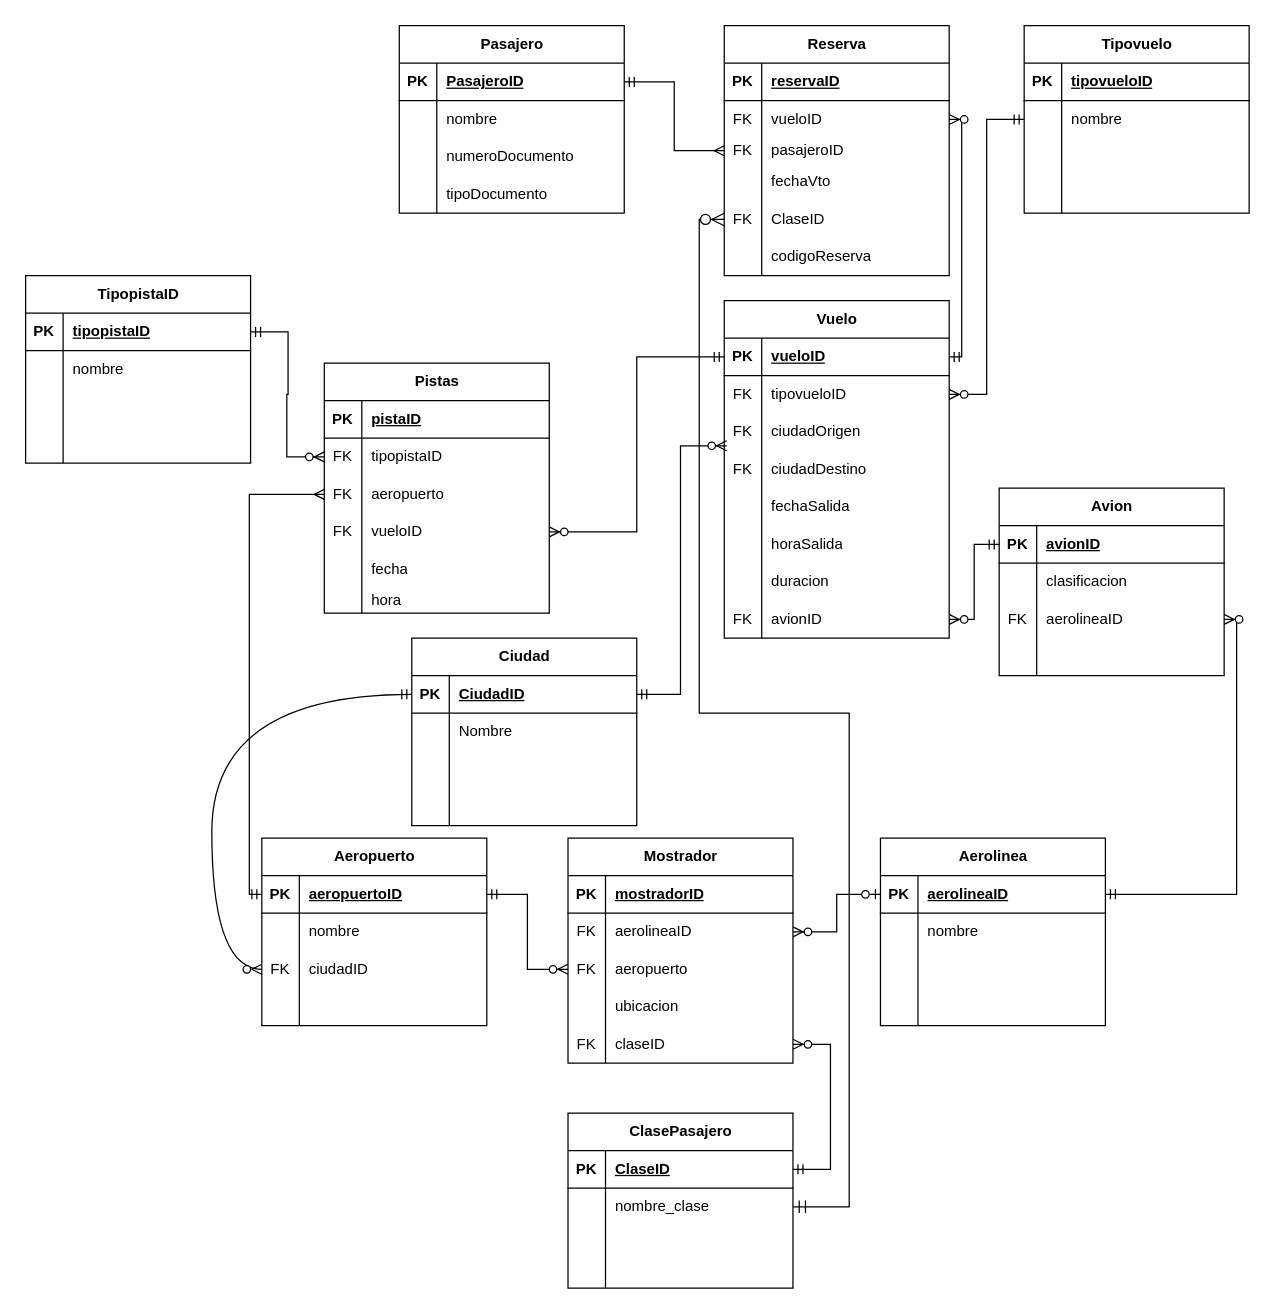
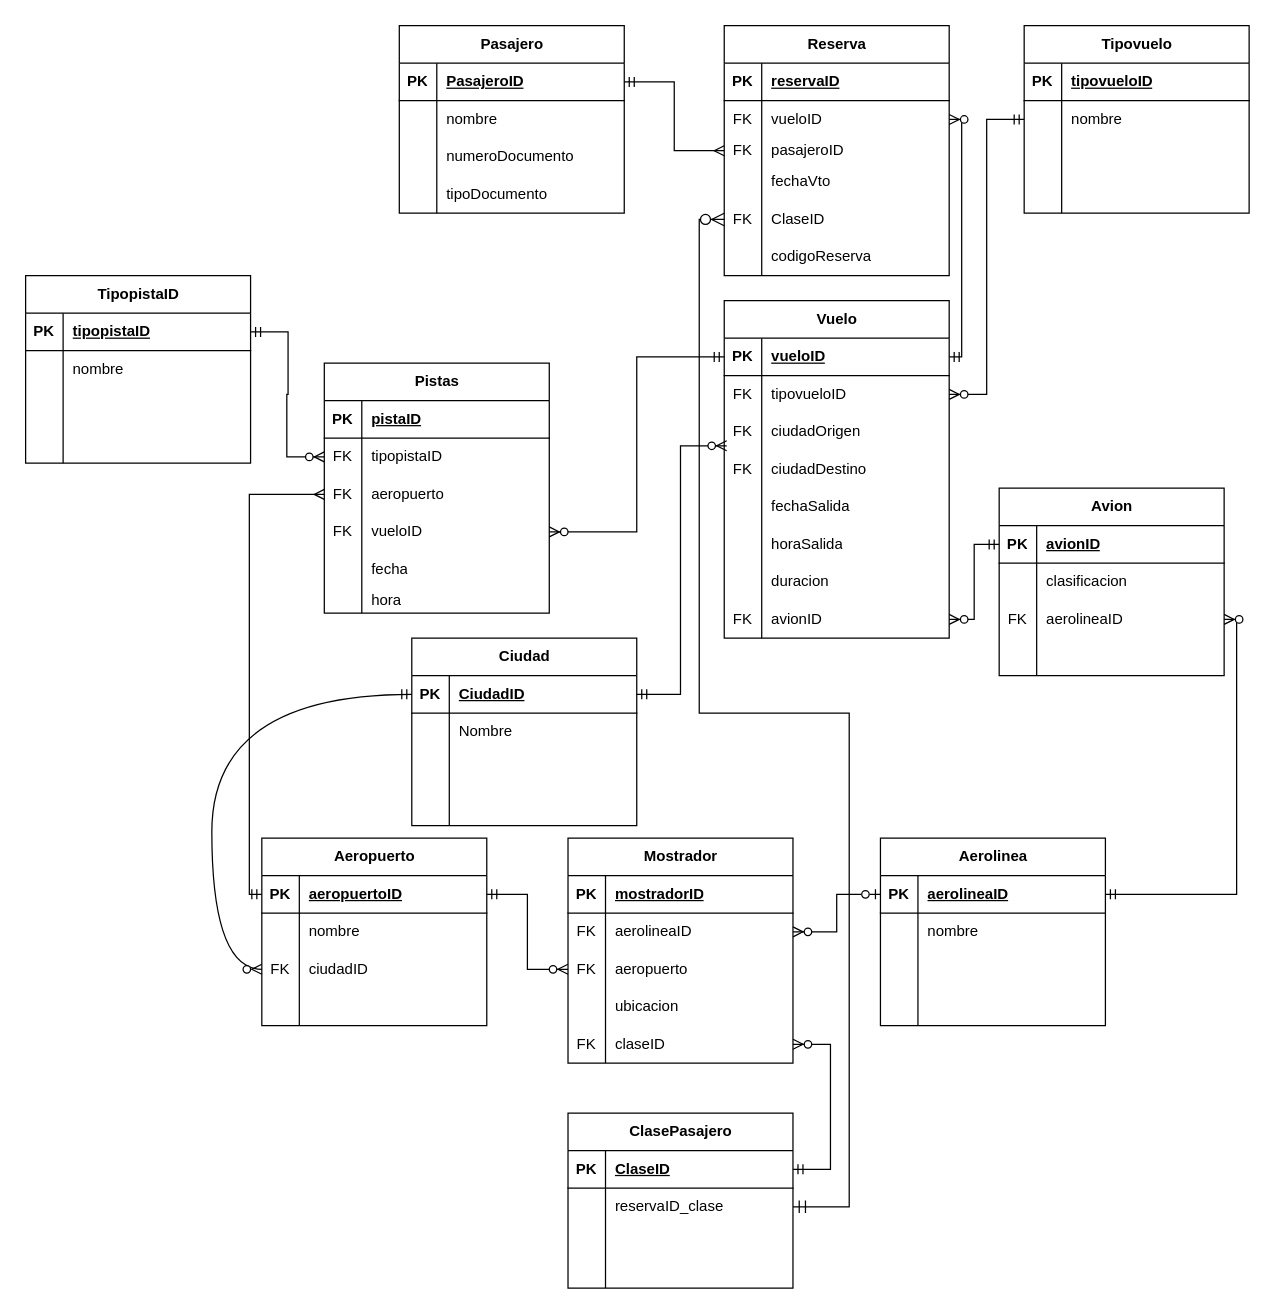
node "nombre_clase": label "nombre_clase" -> "reservaID_clase"
